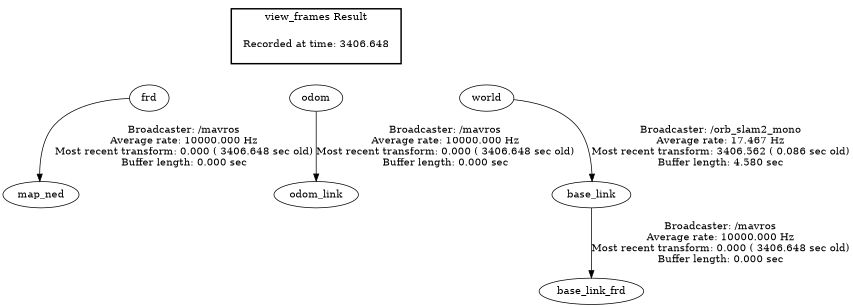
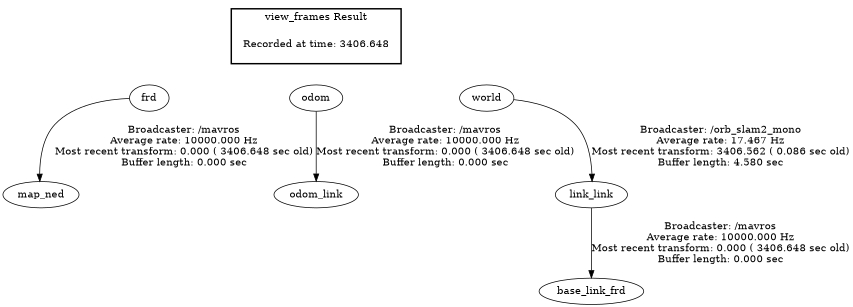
node "base_link": label "base_link" -> "link_link"
